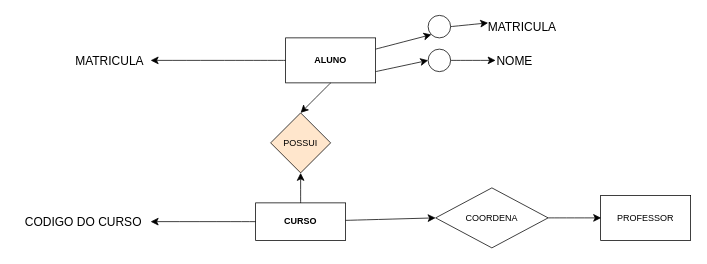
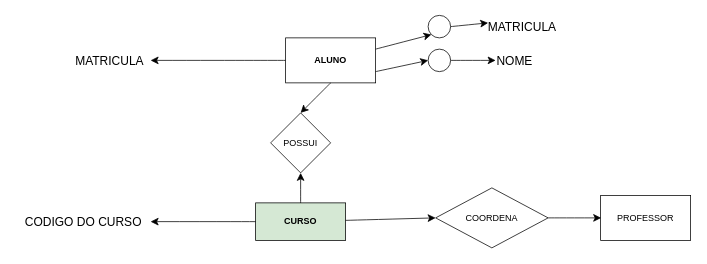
node "POSSUI": fillcolor #ffe6cc -> #ffffff
node "CURSO": fillcolor #ffffff -> #d5e8d4
